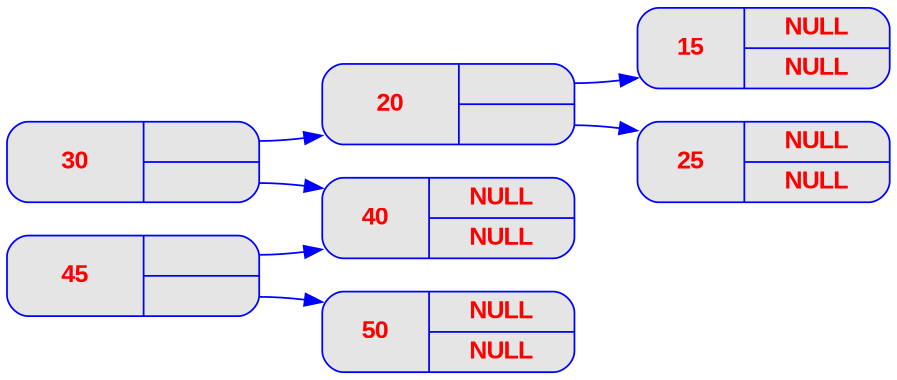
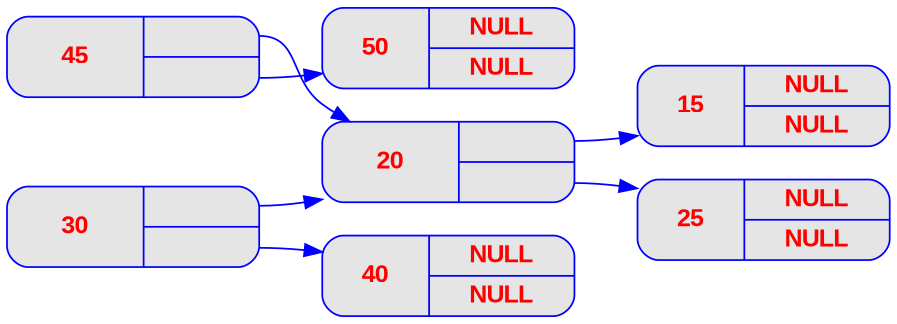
edge "45" -> "40": now "45" -> "20"
